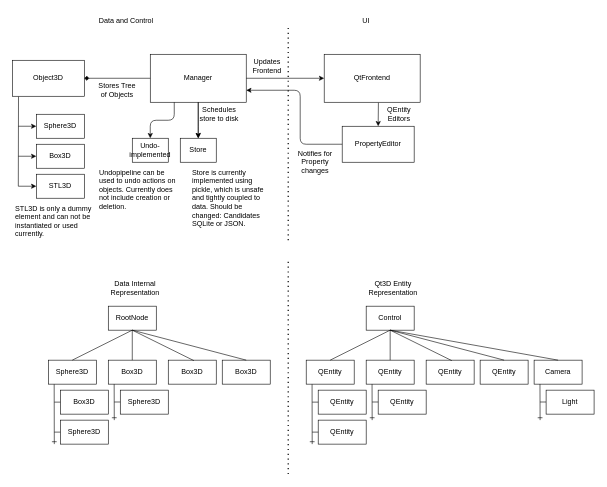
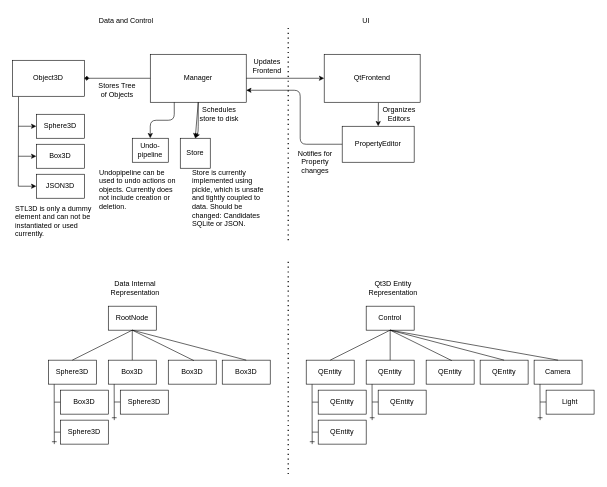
node "QEntity Editors": label "QEntity Editors" -> "Organizes Editors"
node "Undo-implemented": label "Undo-implemented" -> "Undo-pipeline"
node "Store": size 36x24 -> 30x30
node "STL3D": label "STL3D" -> "JSON3D"
